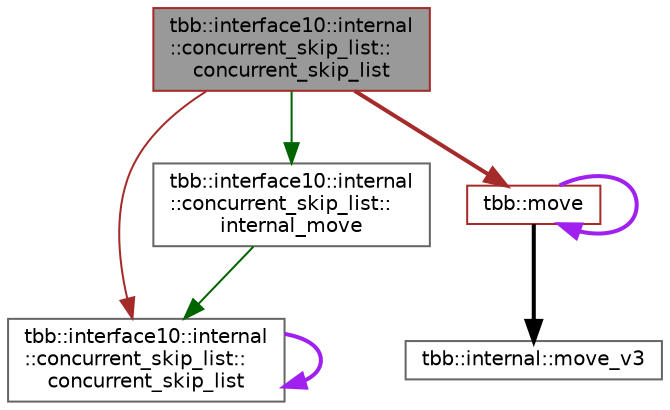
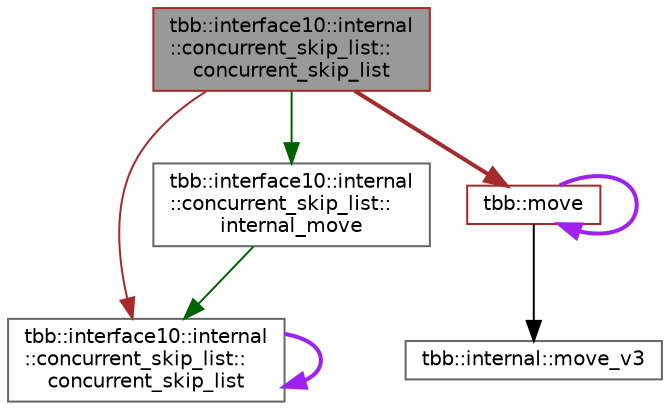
edge "tbb::move" -> "tbb::internal::move_v3": style bold -> solid
